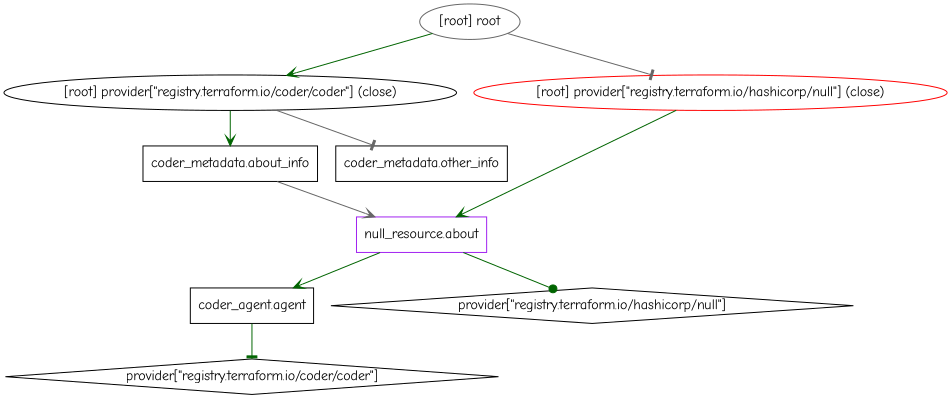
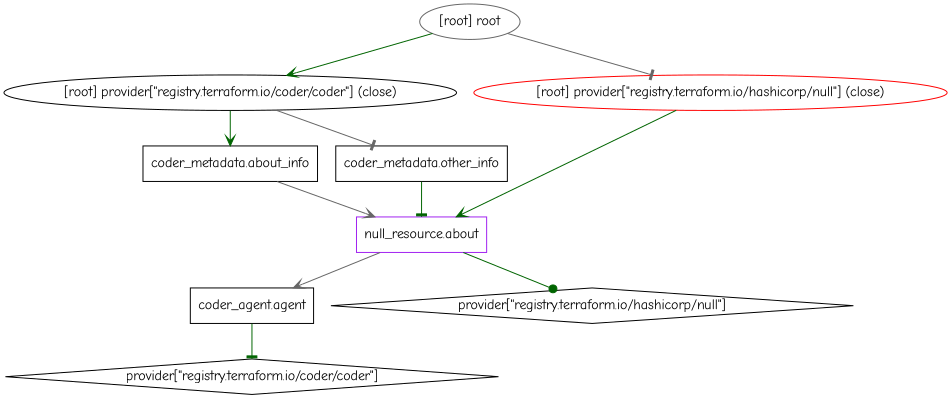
edge "coder_metadata.other_info" -> "null_resource.about": added
edge "null_resource.about" -> "coder_agent.agent": color darkgreen -> gray40
